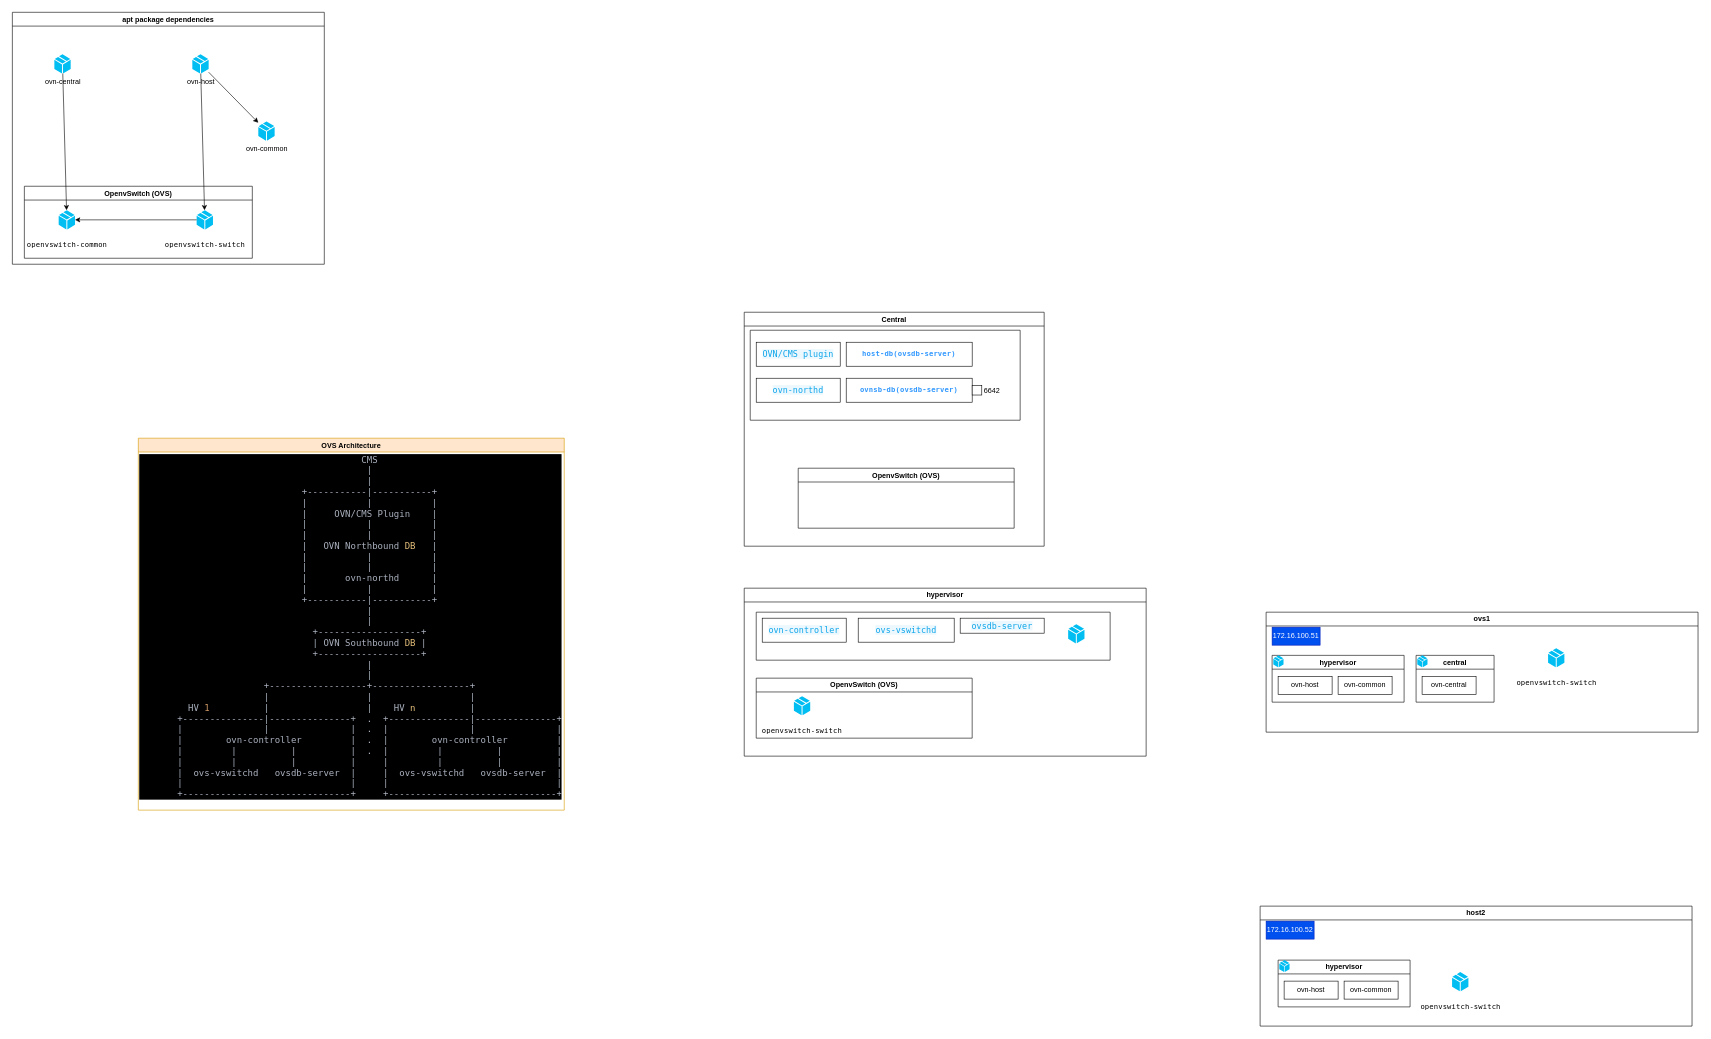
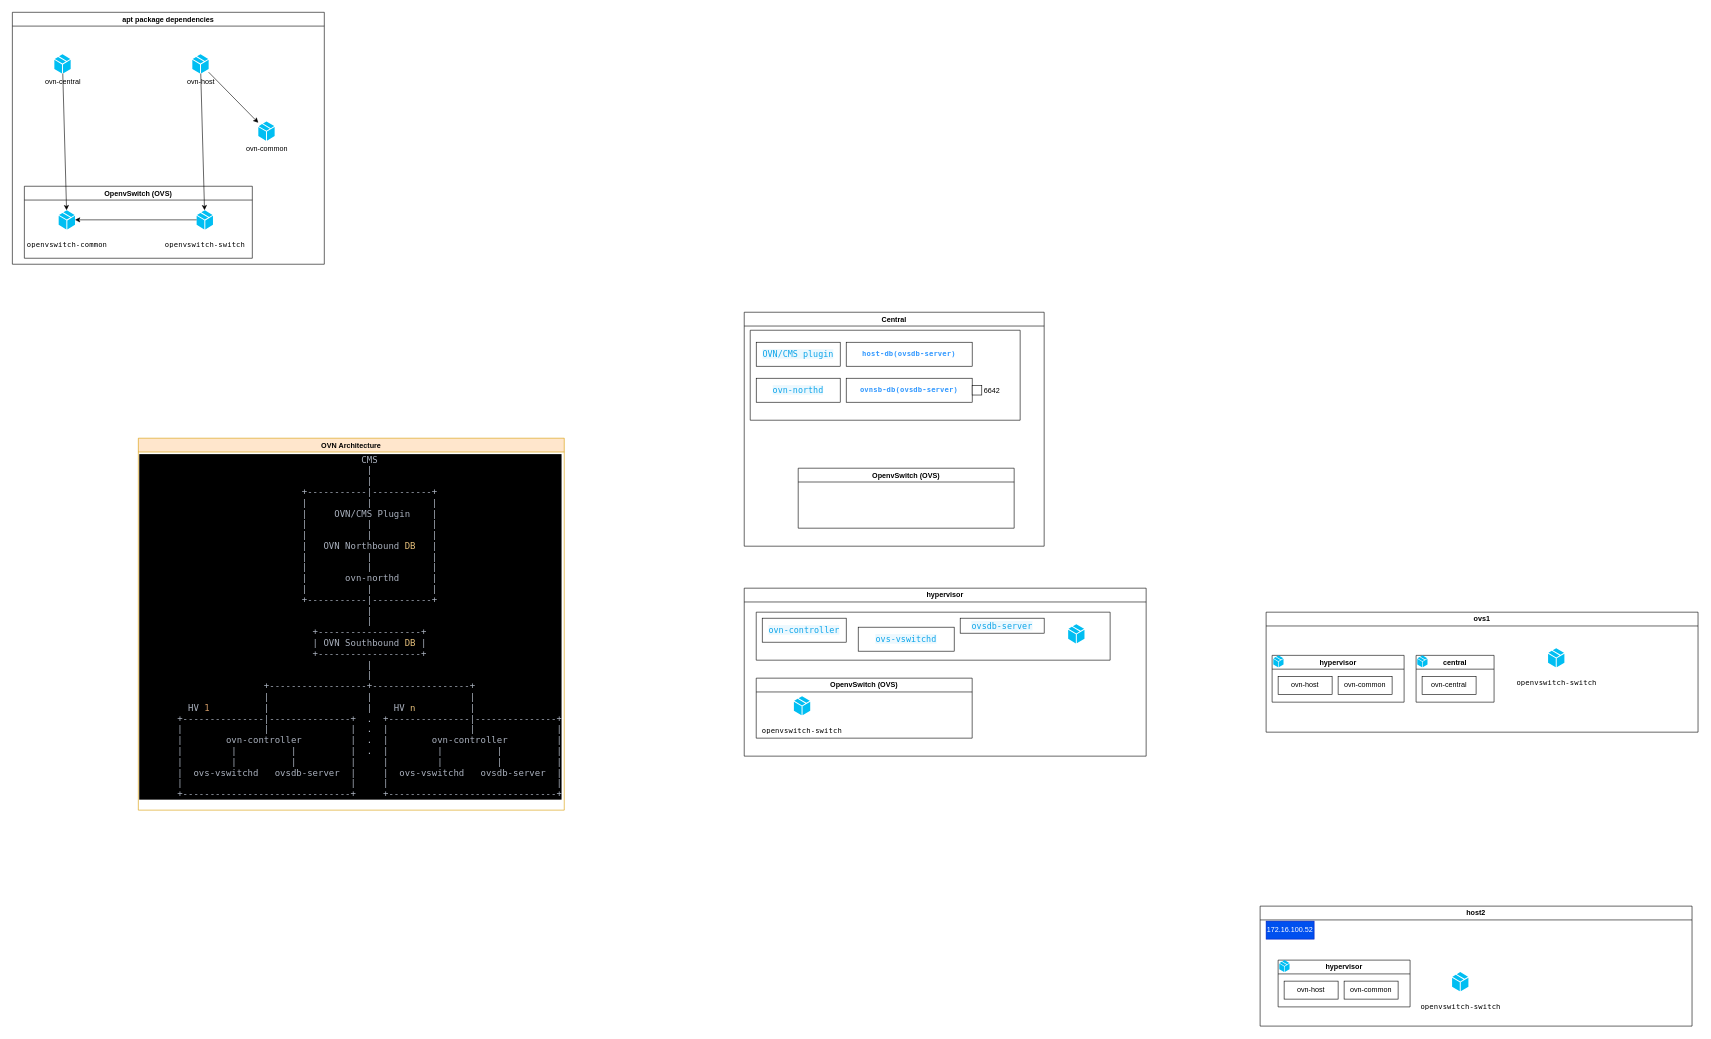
node "OVS Architecture": label "OVS Architecture" -> "OVN Architecture"
node "ovs-vswitchd": moved (906, 630) -> (906, 639)
node "172.16.100.51": removed
